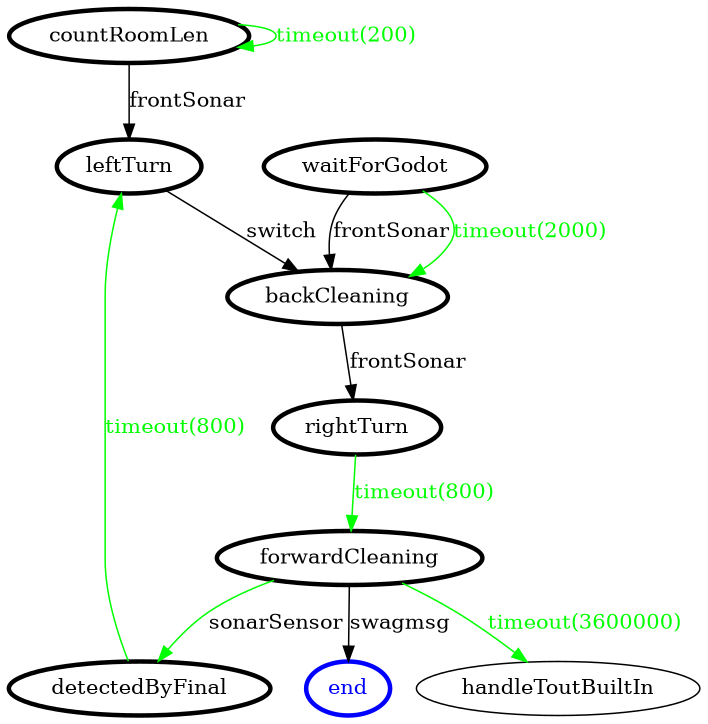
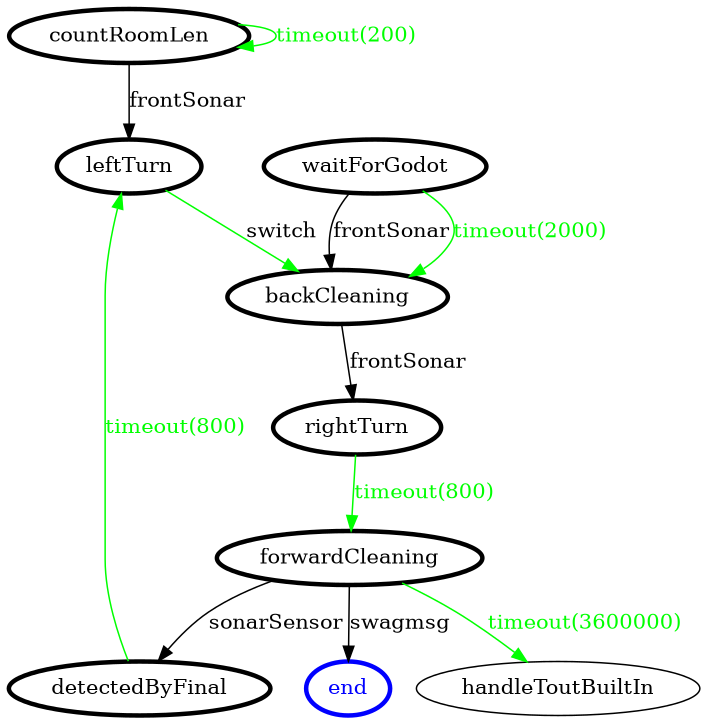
edge "leftTurn" -> "backCleaning": color black -> green
edge "forwardCleaning" -> "detectedByFinal": color green -> black
